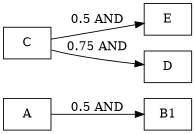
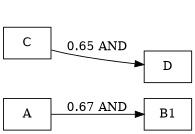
node "E": removed
edge "C" -- "D": label "0.75 AND" -> "0.65 AND"
edge "A" -- "B1": label "0.5 AND" -> "0.67 AND"
